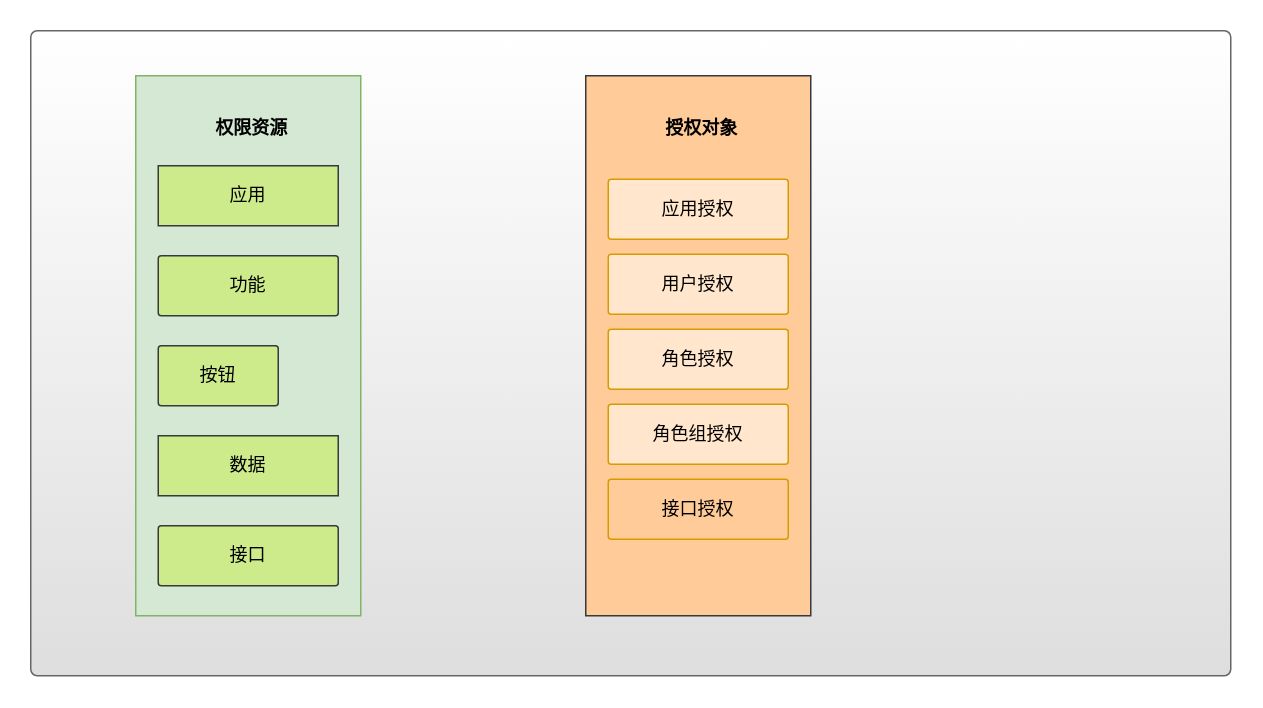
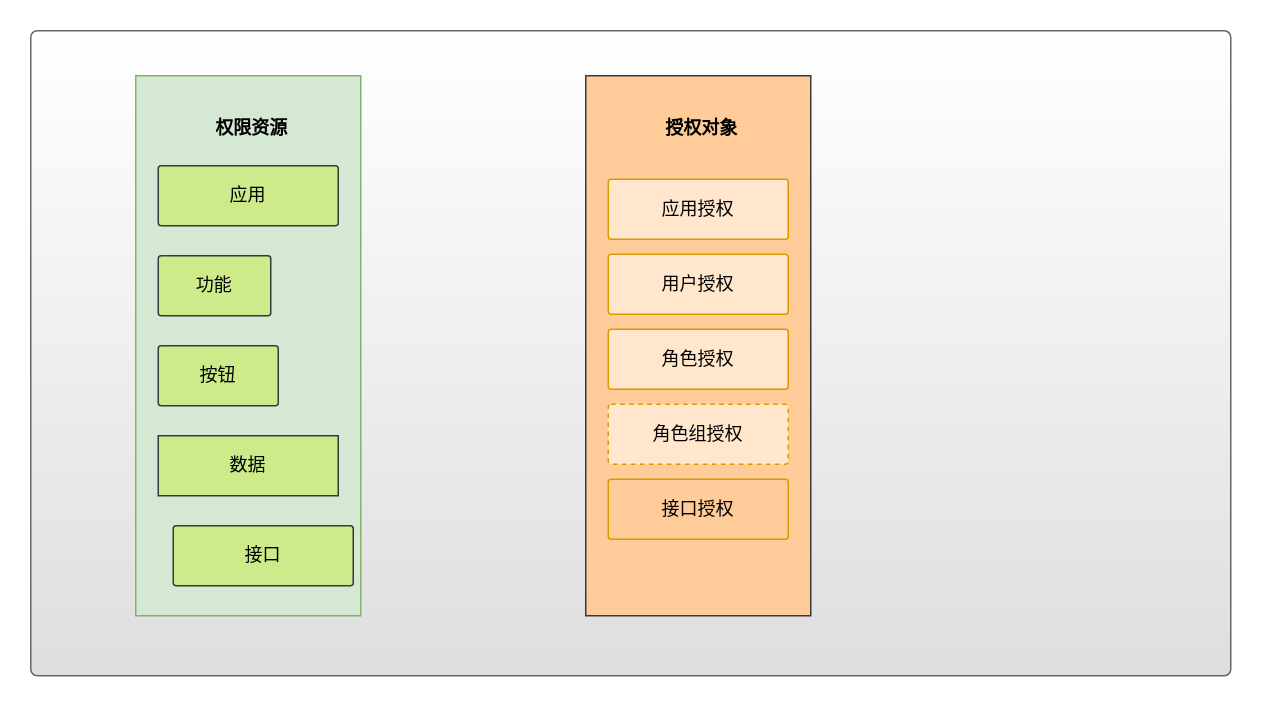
node "应用": shape rectangle -> rounded rectangle
node "功能": size 180x60 -> 113x60
node "角色组授权": style solid -> dashed
node "接口": moved (248, 556) -> (263, 556)
